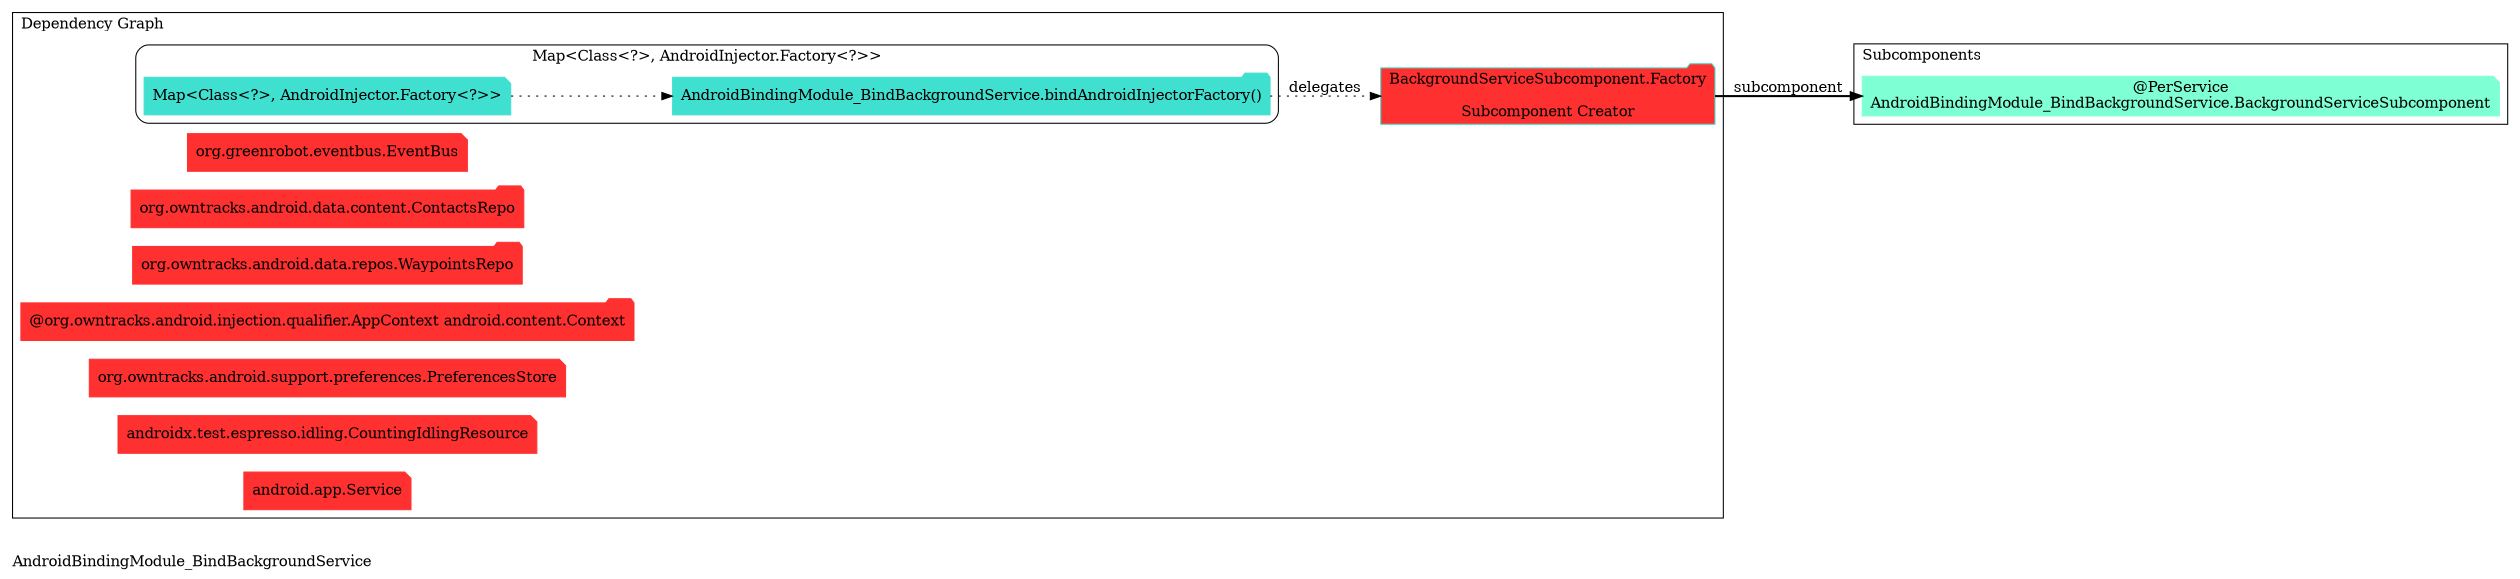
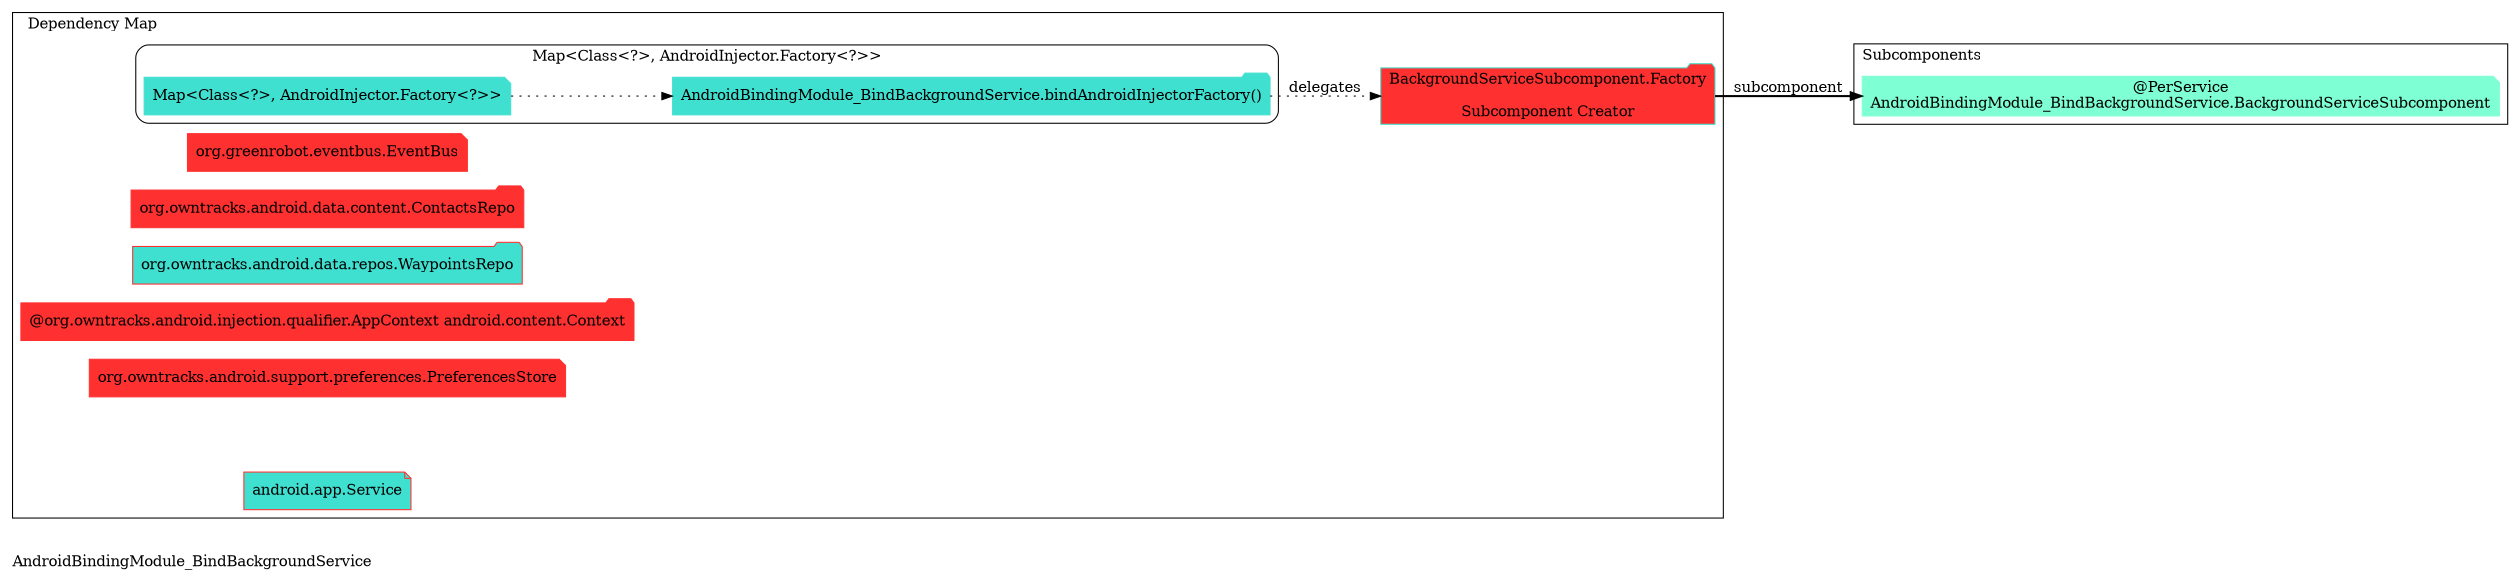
cluster "Dependency Graph": label "Dependency Graph" -> "Dependency Map"
node "org.owntracks.android.data.repos.WaypointsRepo": fillcolor firebrick1 -> turquoise
node "androidx.test.espresso.idling.CountingIdlingResource": removed
node "android.app.Service": fillcolor firebrick1 -> turquoise
